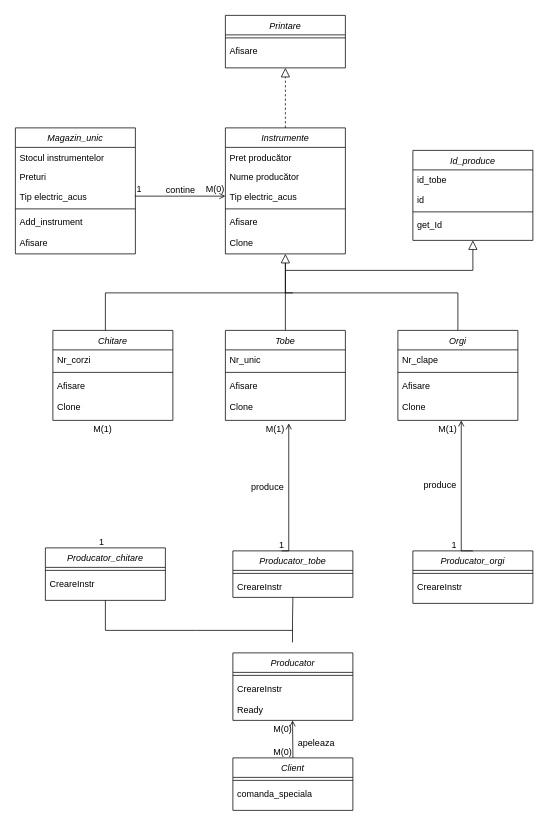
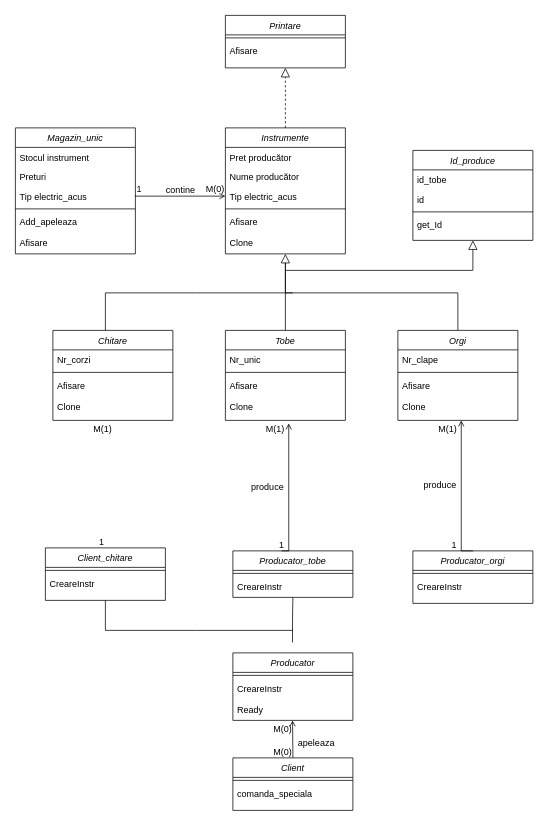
node "Stocul instrumentelor": label "Stocul instrumentelor" -> "Stocul instrument"
node "Add_instrument": label "Add_instrument" -> "Add_apeleaza"
node "Producator_chitare": label "Producator_chitare" -> "Client_chitare"
